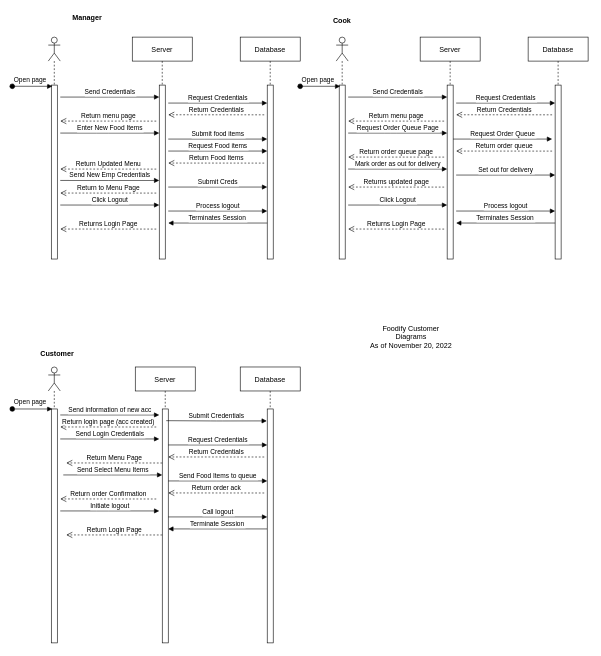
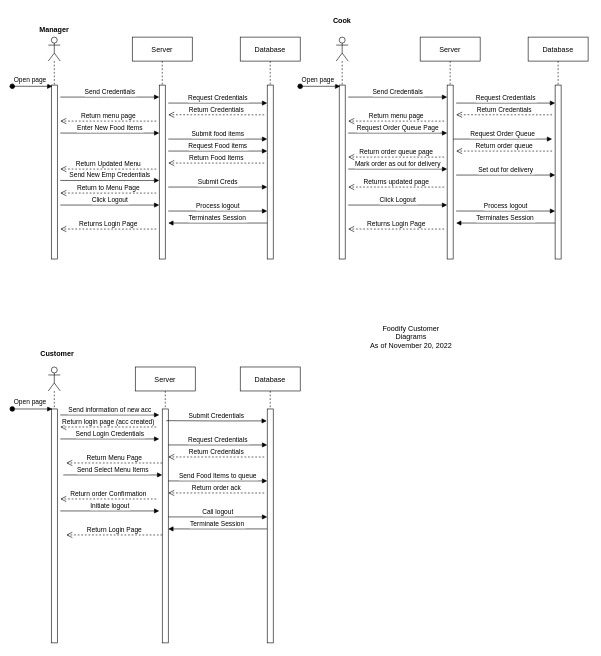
node "Manager": moved (87, 17) -> (54, 29)
